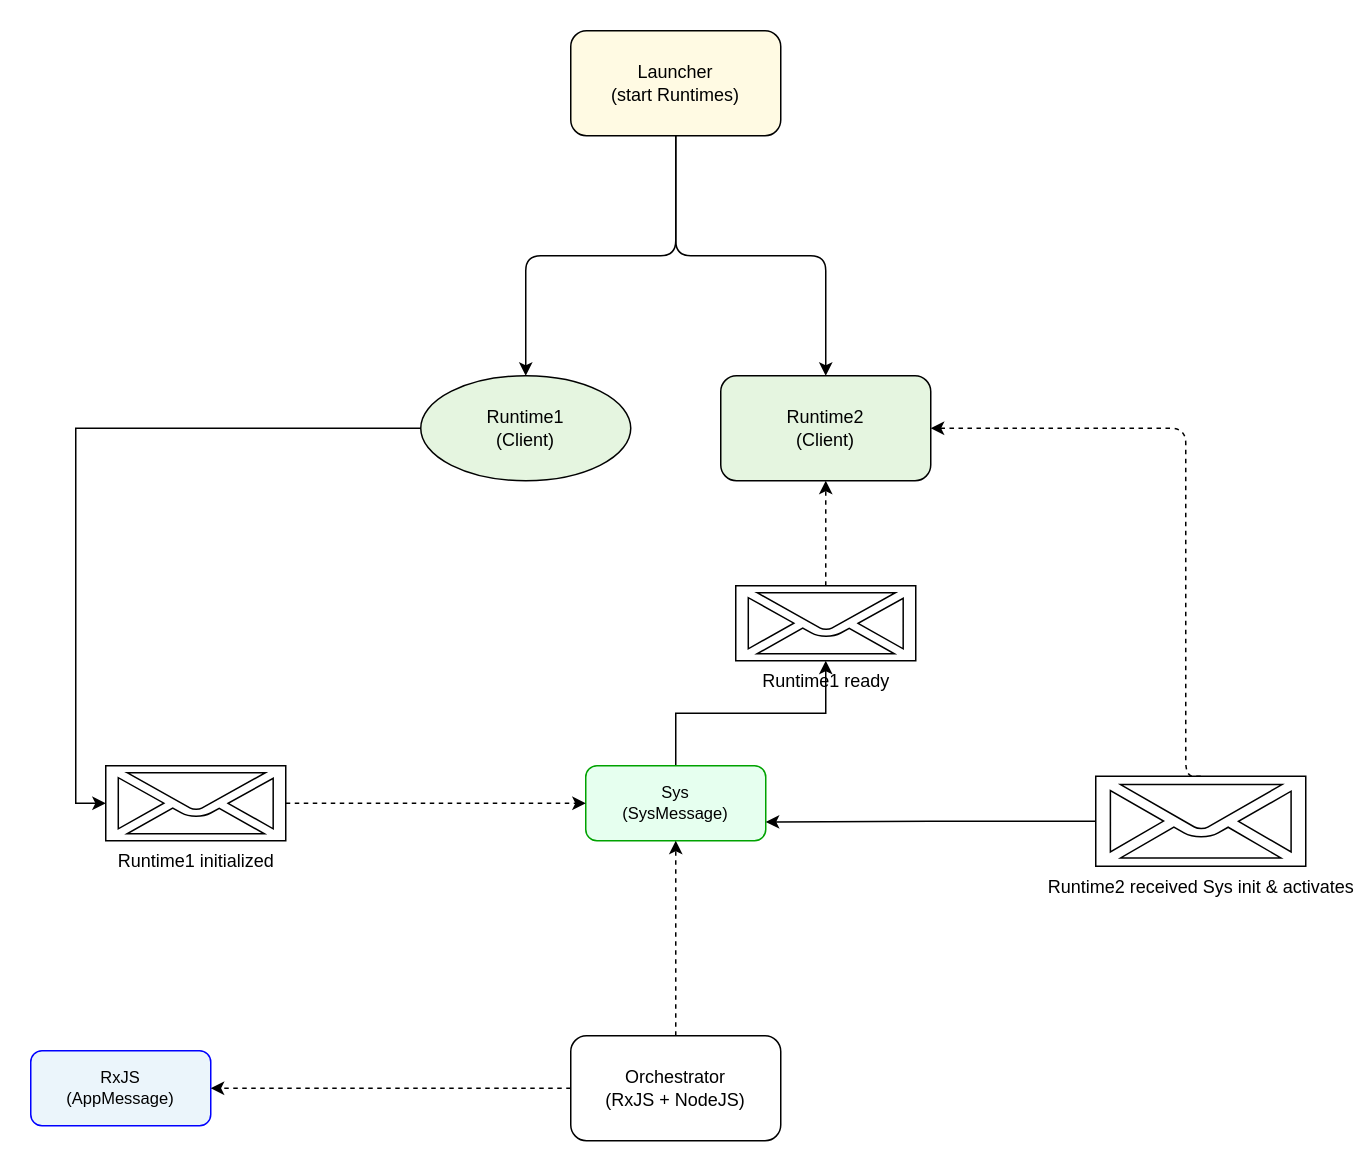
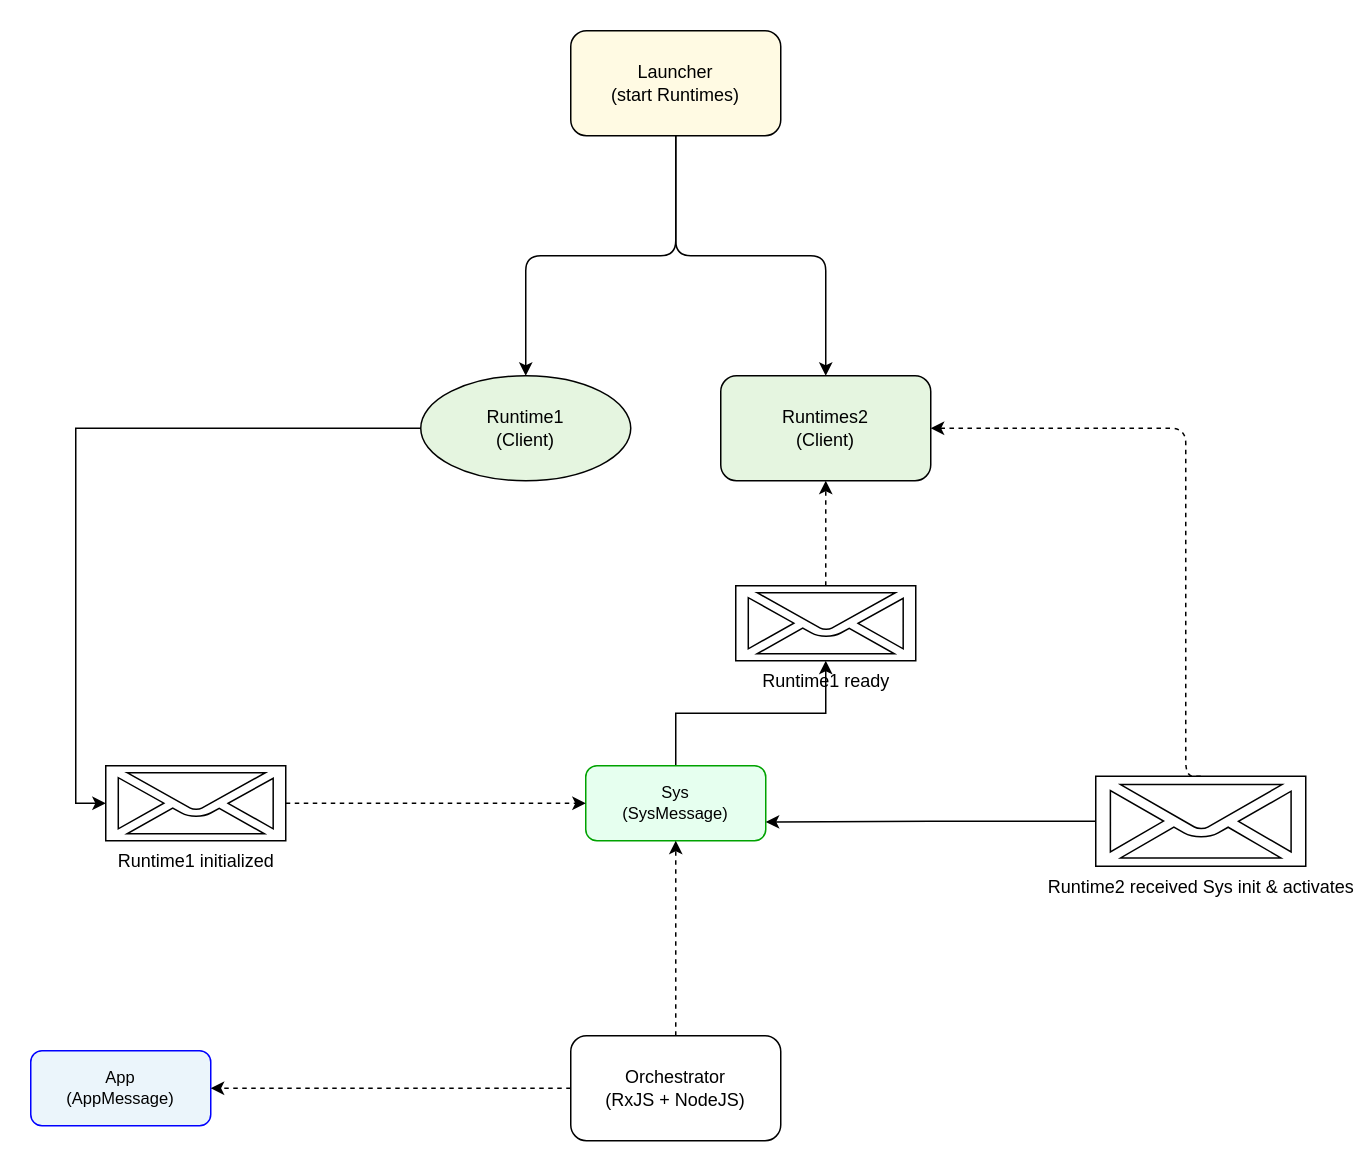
node "Runtime2 (Client)": label "Runtime2 (Client)" -> "Runtimes2 (Client)"
node "RxJS (AppMessage)": label "RxJS (AppMessage)" -> "App (AppMessage)"
